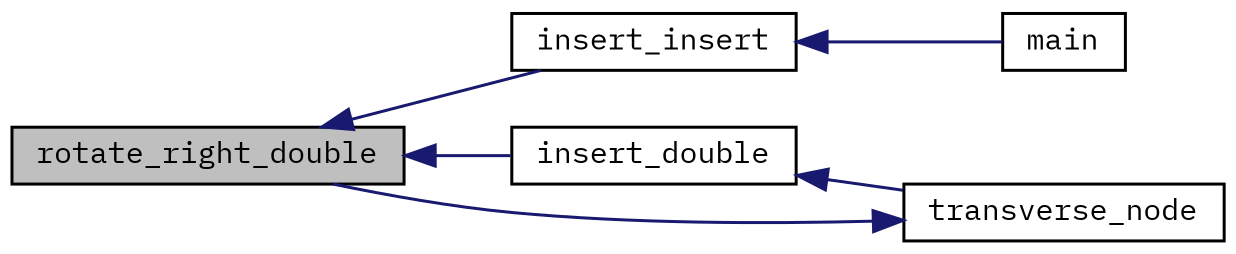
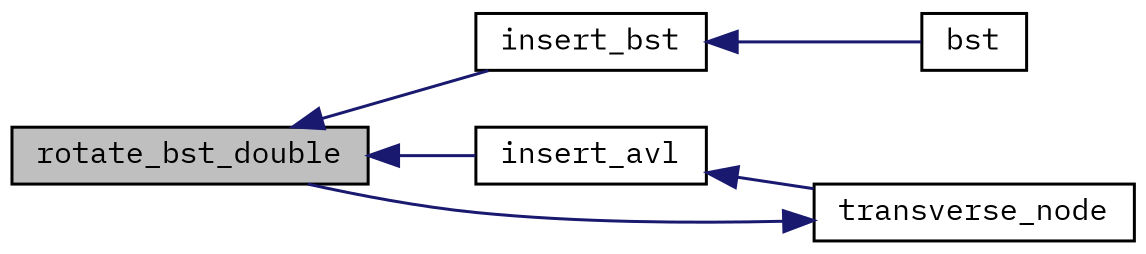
node "insert_insert": label "insert_insert" -> "insert_bst"
node "main": label "main" -> "bst"
node "rotate_right_double": label "rotate_right_double" -> "rotate_bst_double"
node "insert_double": label "insert_double" -> "insert_avl"
